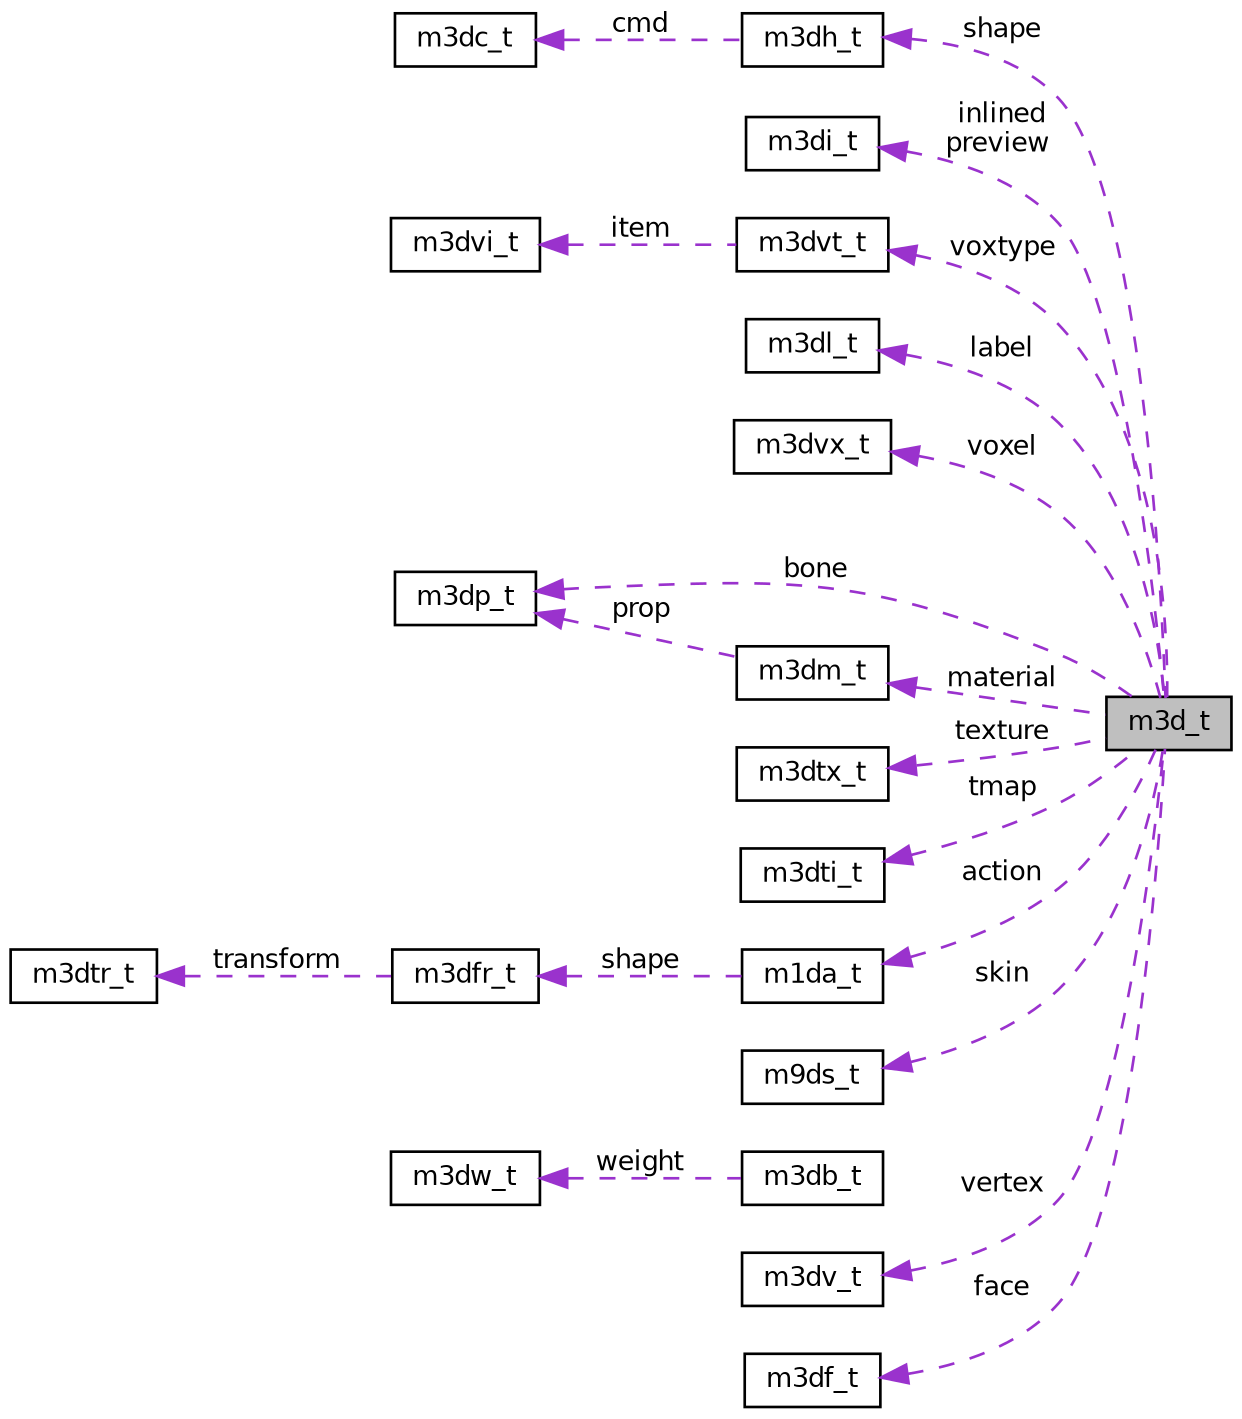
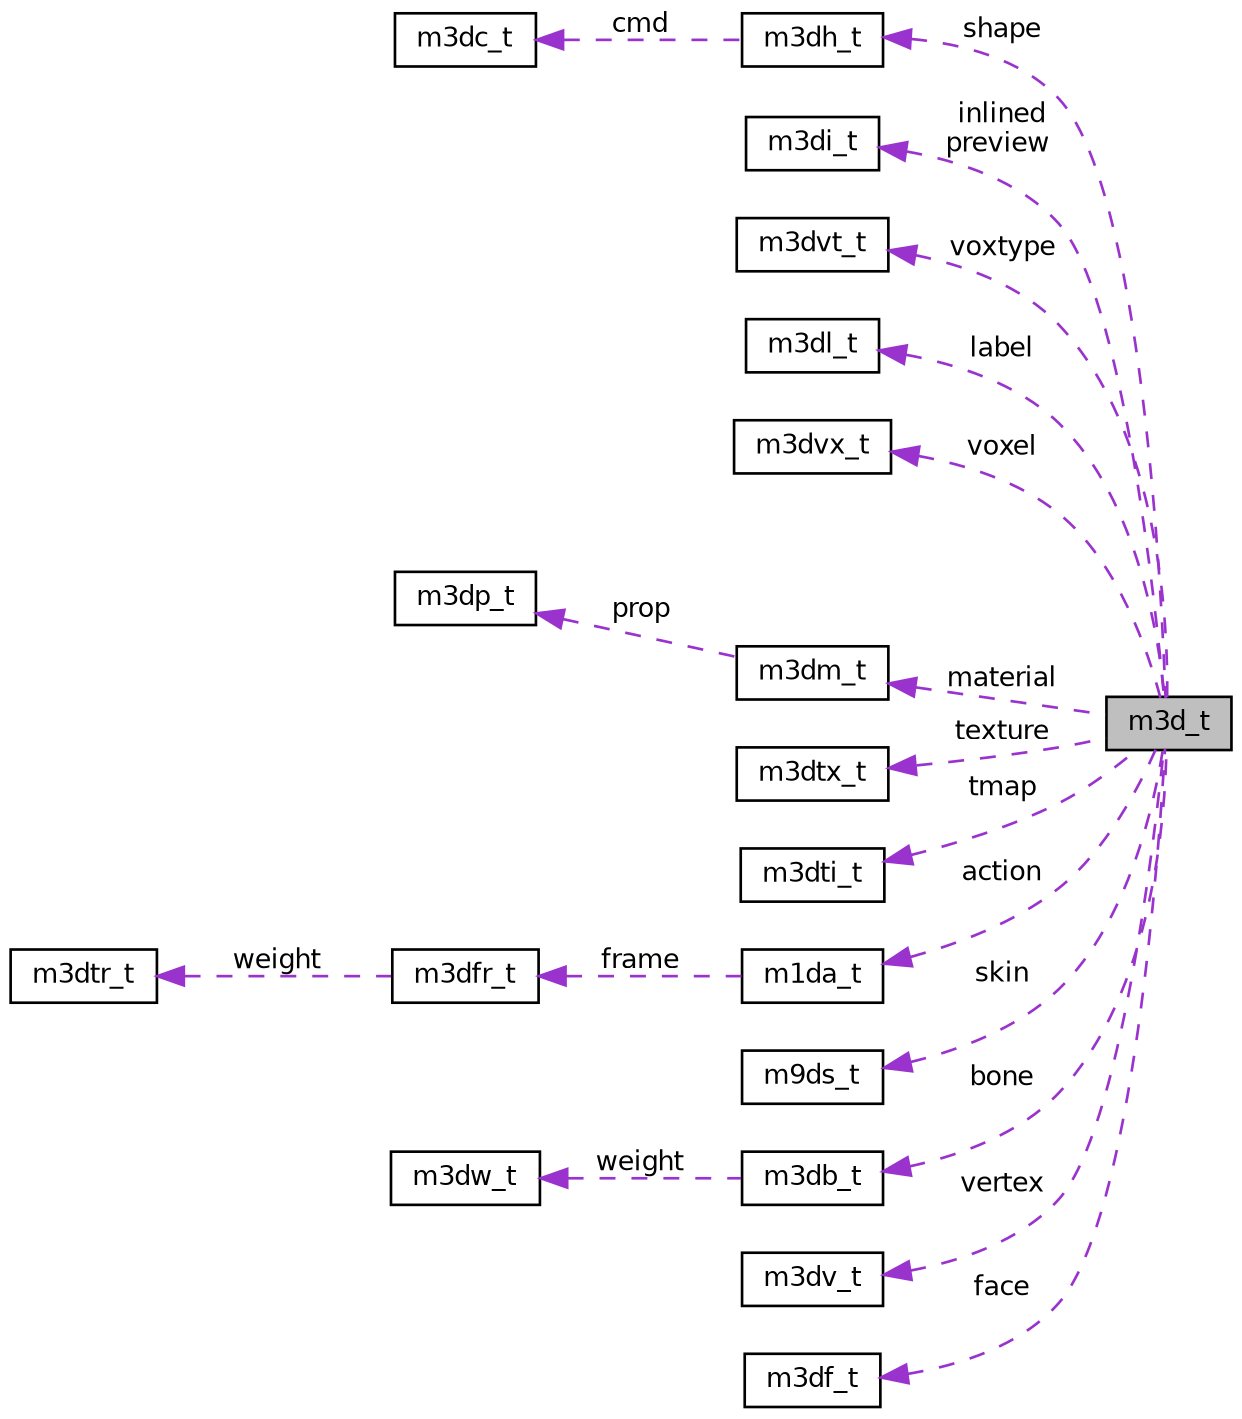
node "m3dvi_t": removed
edge "m3d_t" -> "m3dp_t": now "m3d_t" -> "m3db_t"
edge "m3dfr_t" -> "m3dtr_t": label " transform" -> " weight"
edge "m1da_t" -> "m3dfr_t": label " shape" -> " frame"
